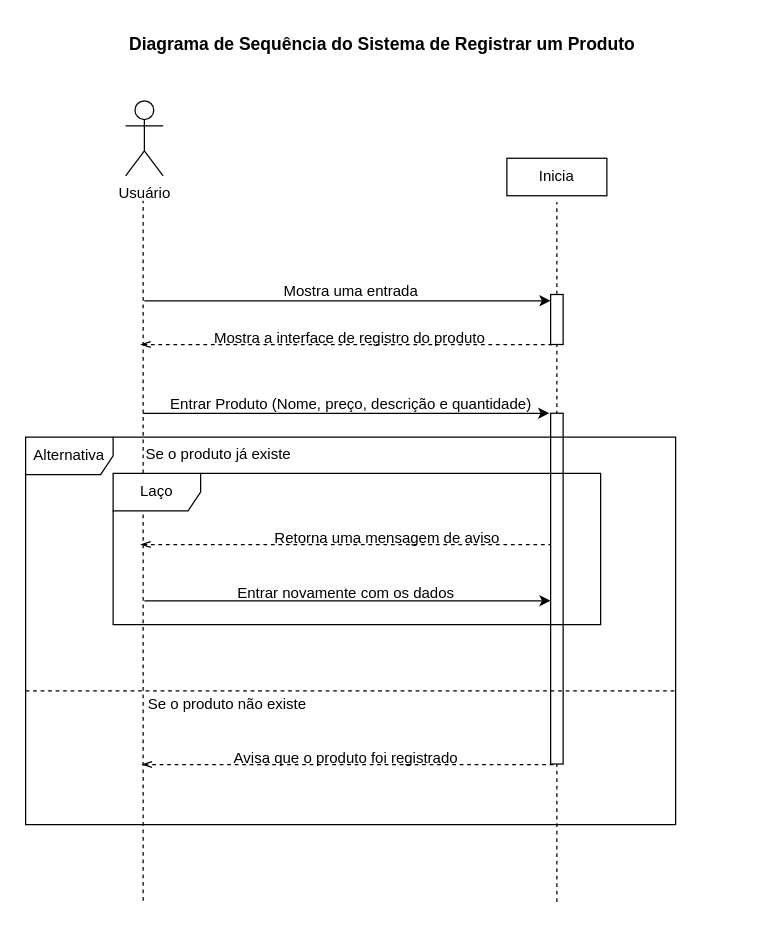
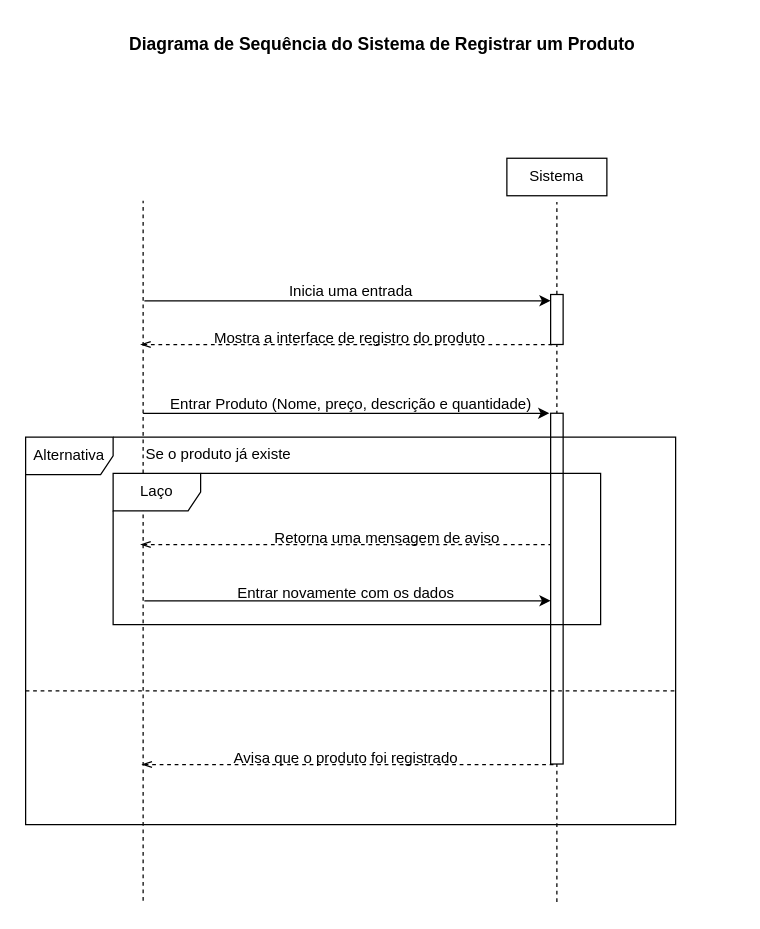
node "Usuário": removed
node "Inicia": label "Inicia" -> "Sistema"
node "Mostra uma entrada": label "Mostra uma entrada" -> "Inicia uma entrada"
node "Se o produto não existe": removed
